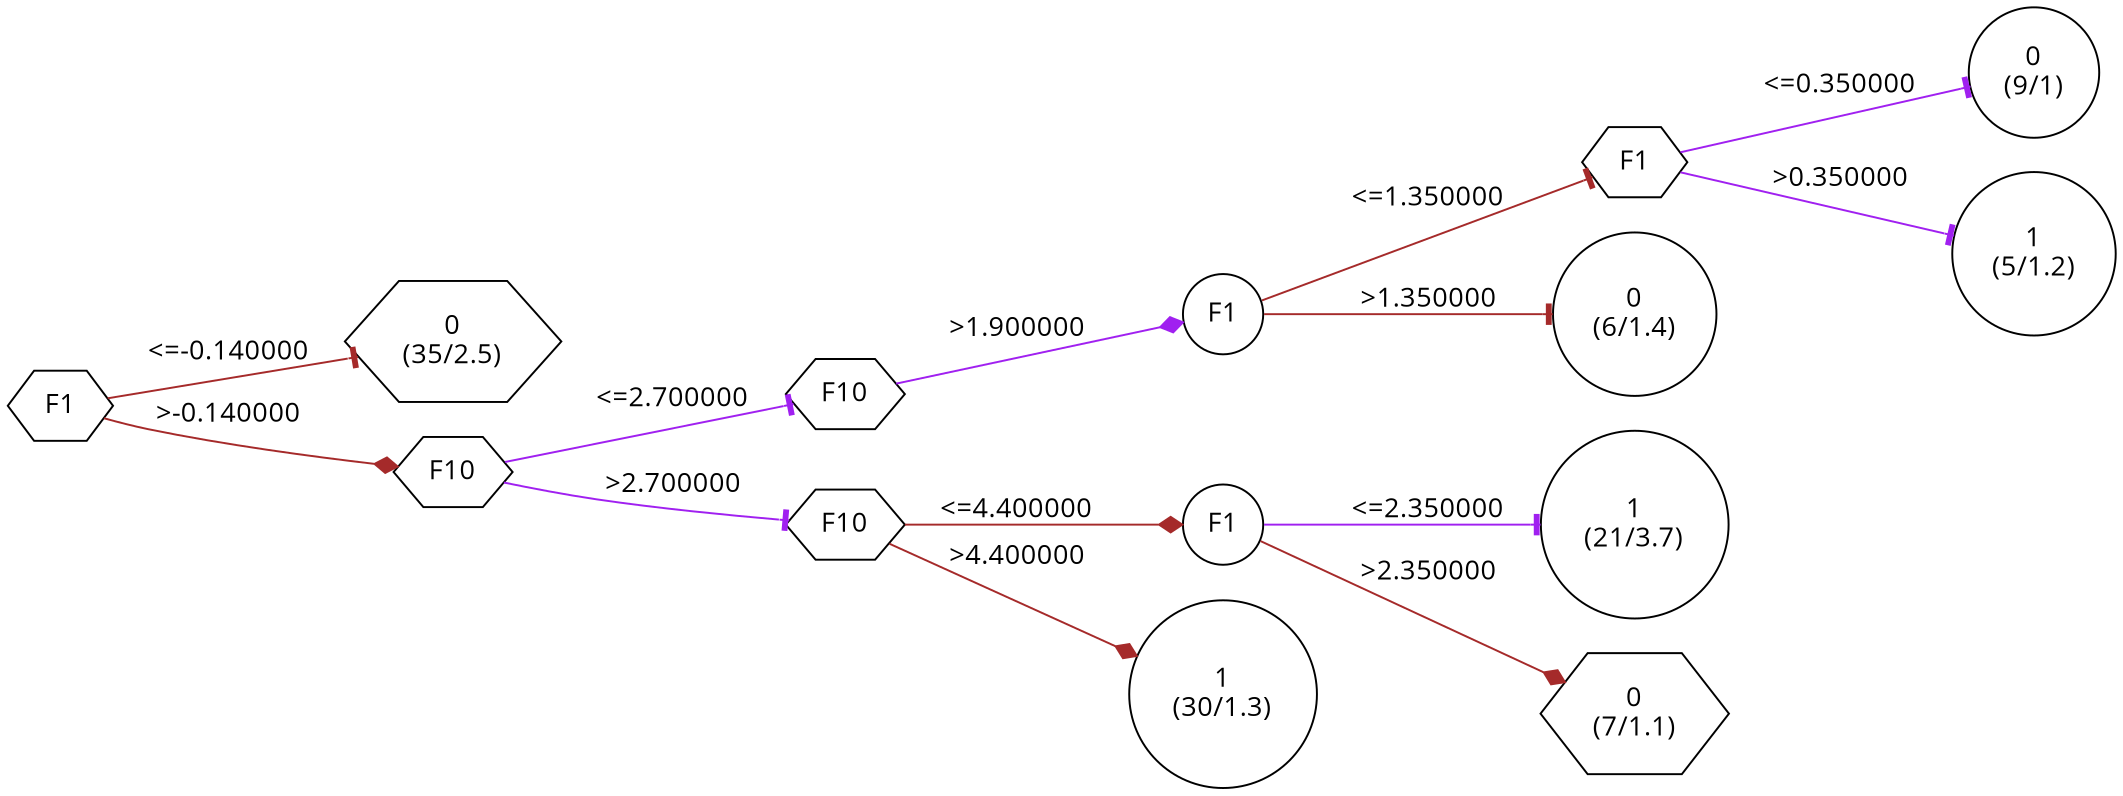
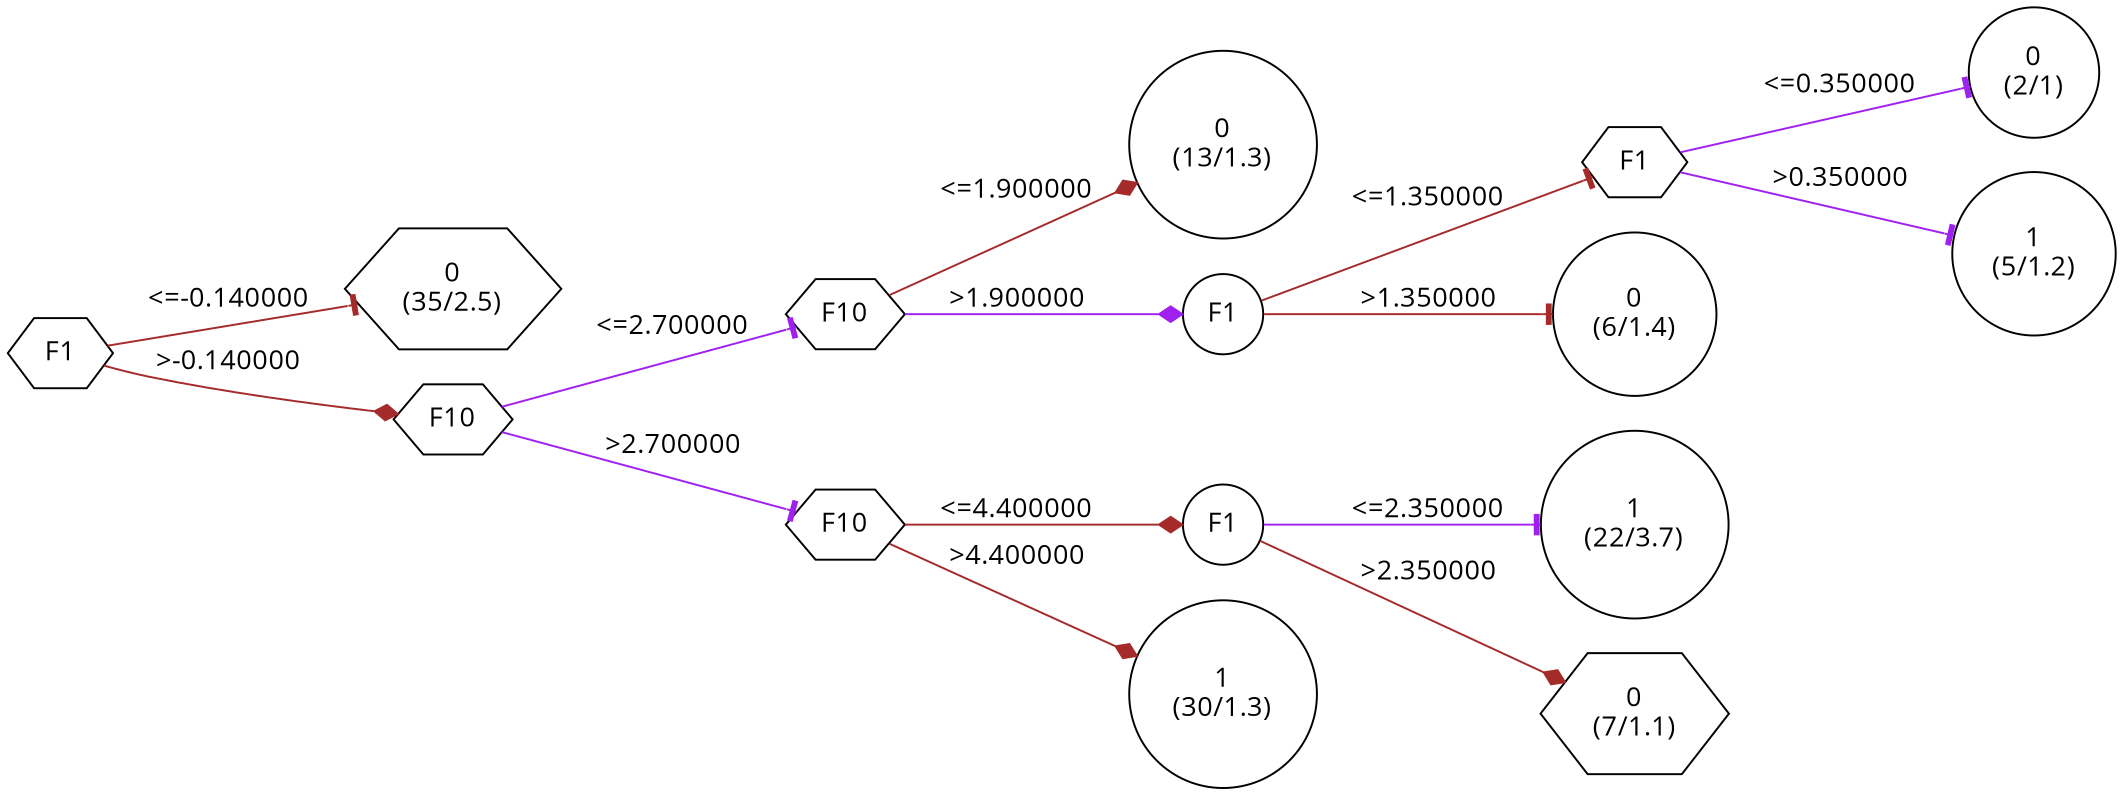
node "0 (9/1)": label "0 (9/1)" -> "0 (2/1)"
node "0 (13/1.3)": added
node "1 (21/3.7)": label "1 (21/3.7)" -> "1 (22/3.7)"
